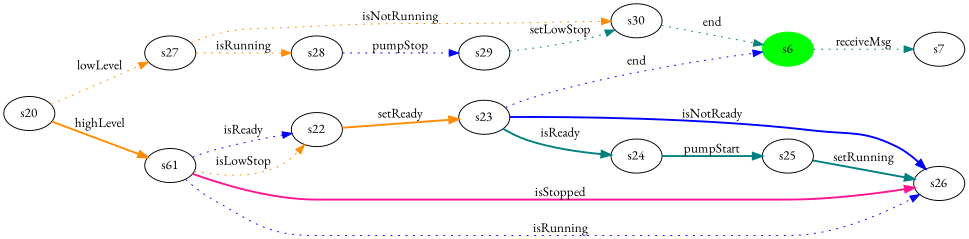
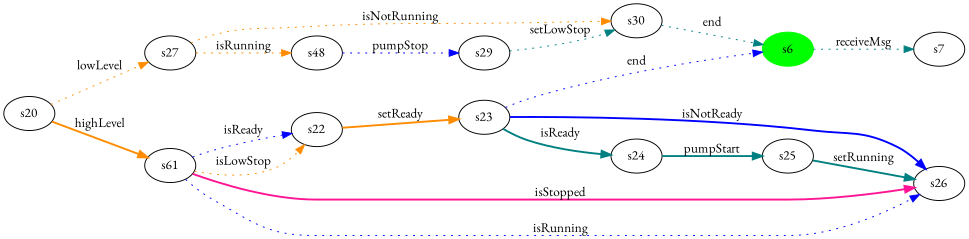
node "s28": label "s28" -> "s48"
